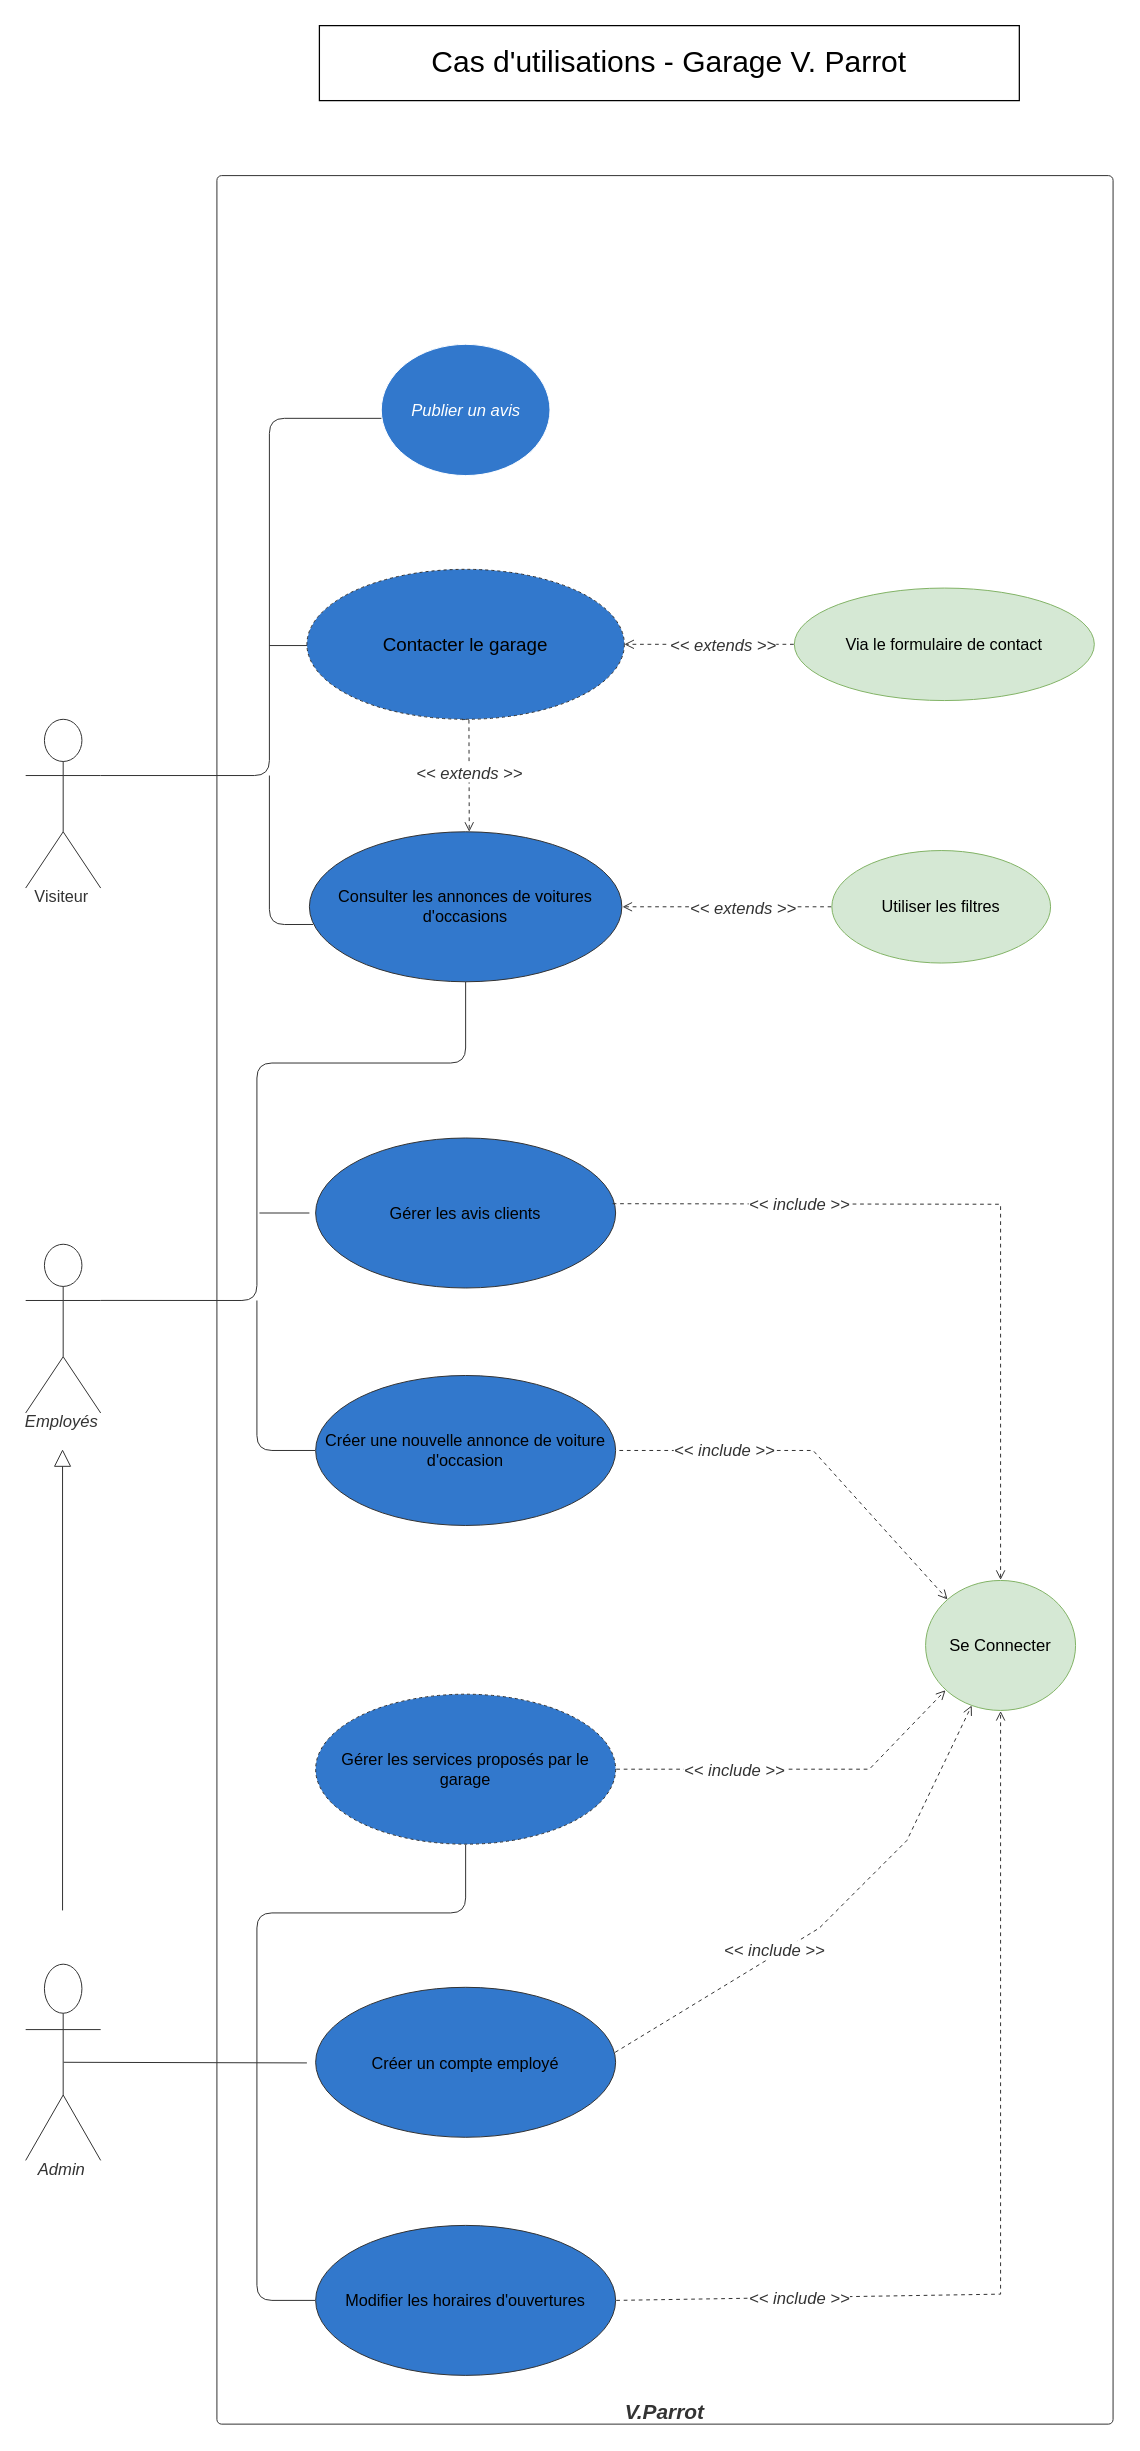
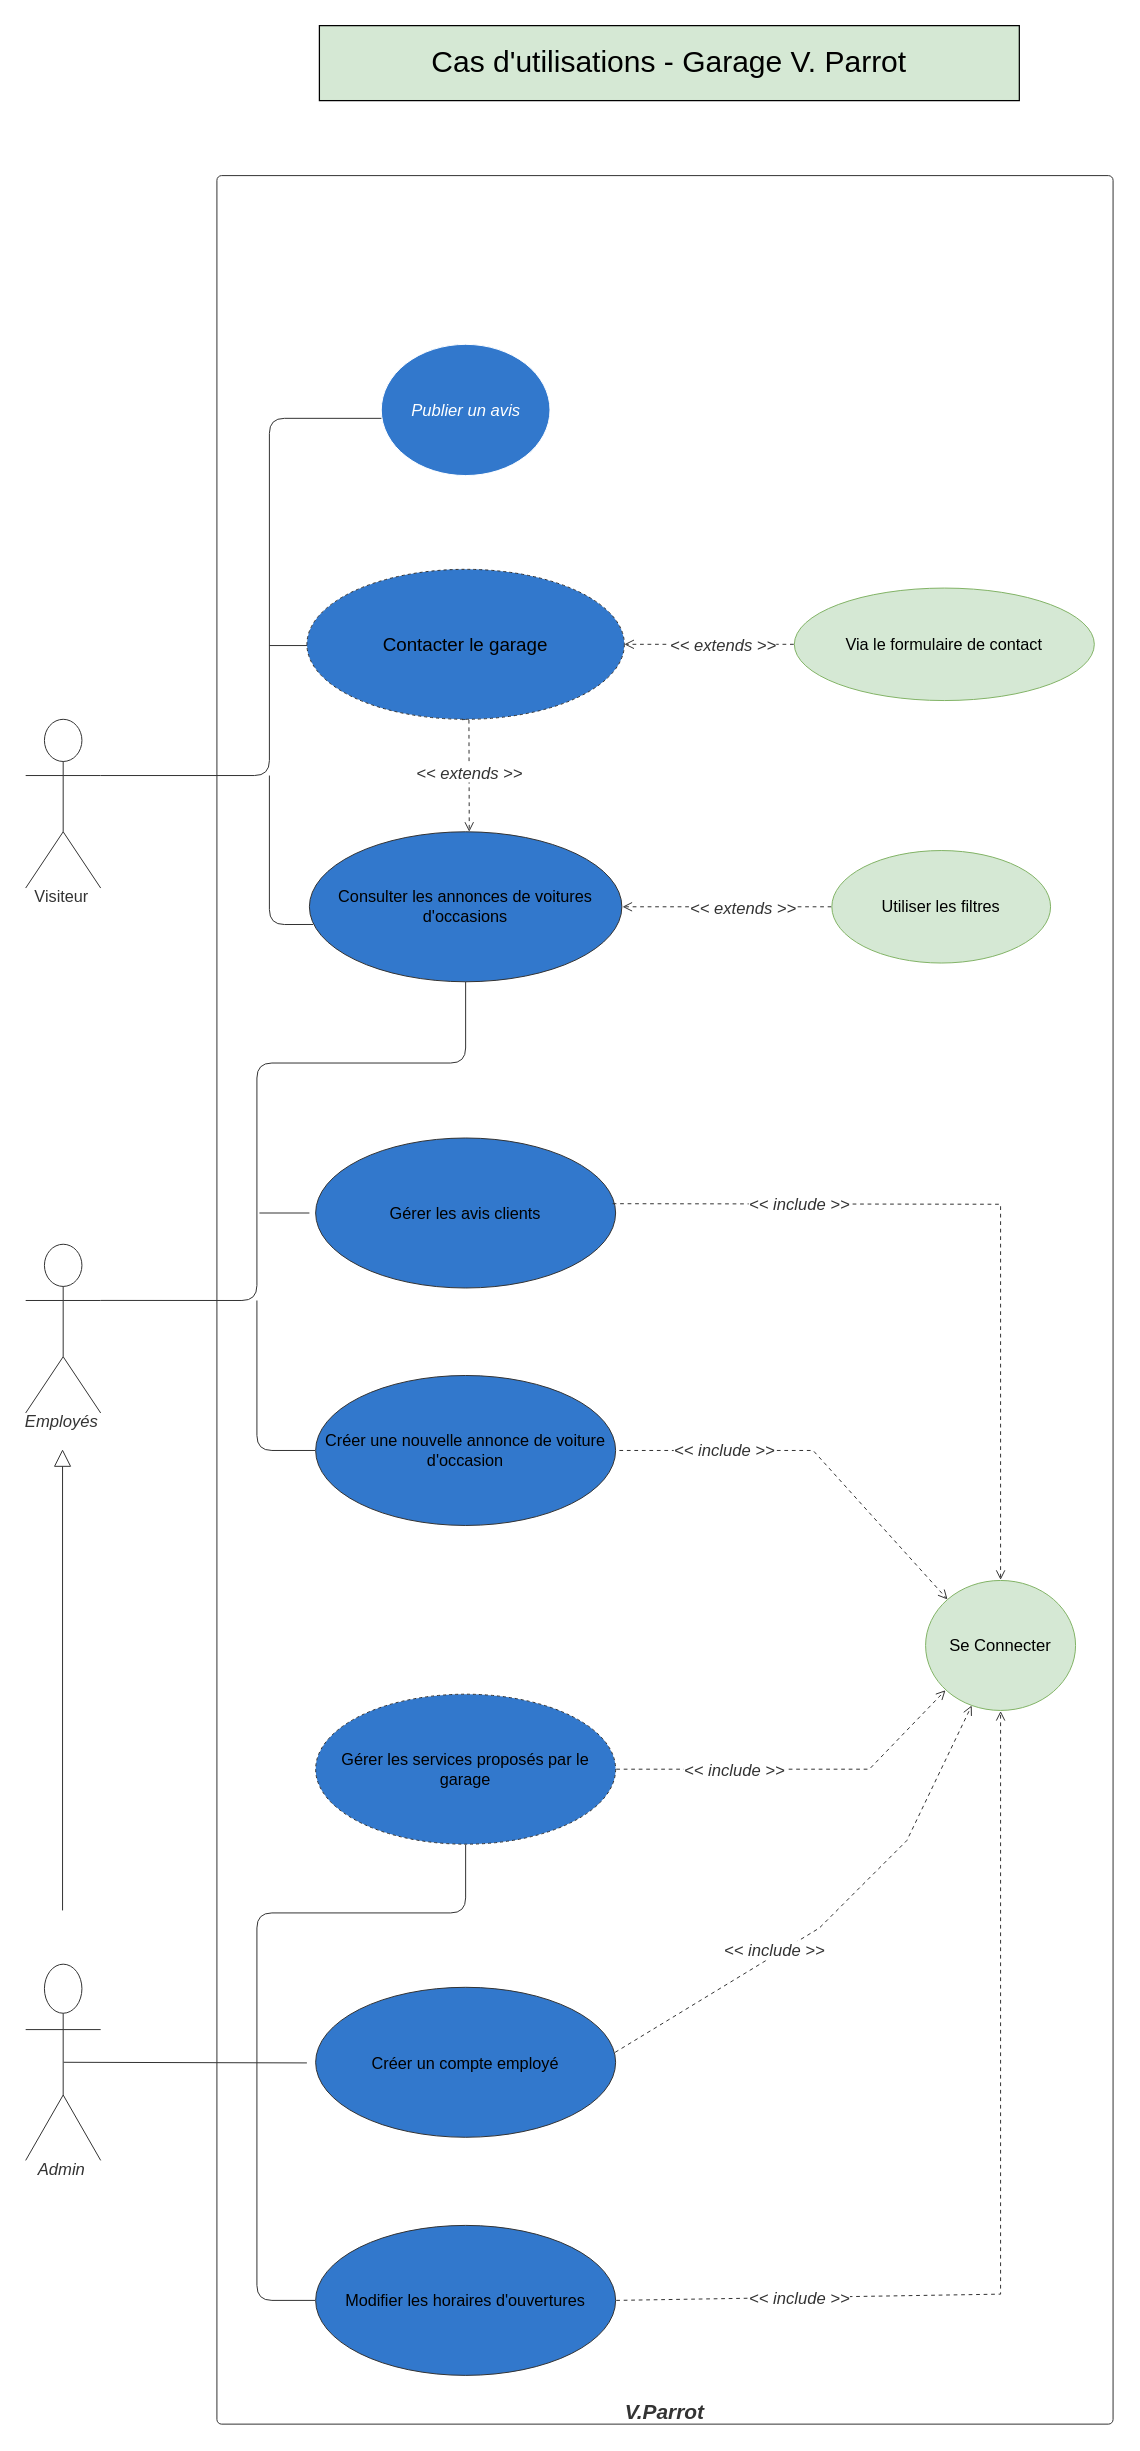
node "Cas d'utilisations - Garage V. Parrot": fillcolor #ffffff -> #d5e8d4
